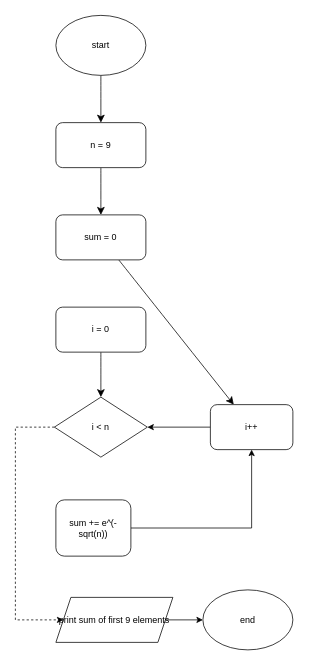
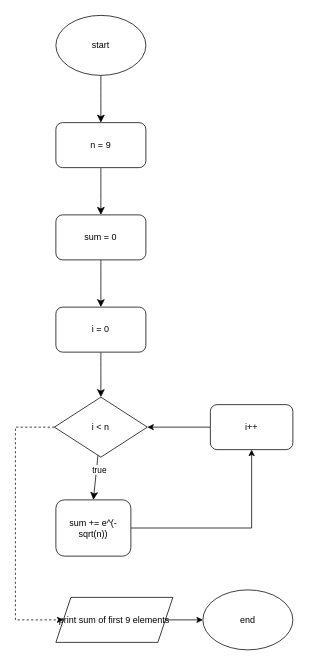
edge "sum = 0" -> "i++": now "sum = 0" -> "i = 0"
edge "i < n" -> "sum += e^(-sqrt(n))": added, label "true"
